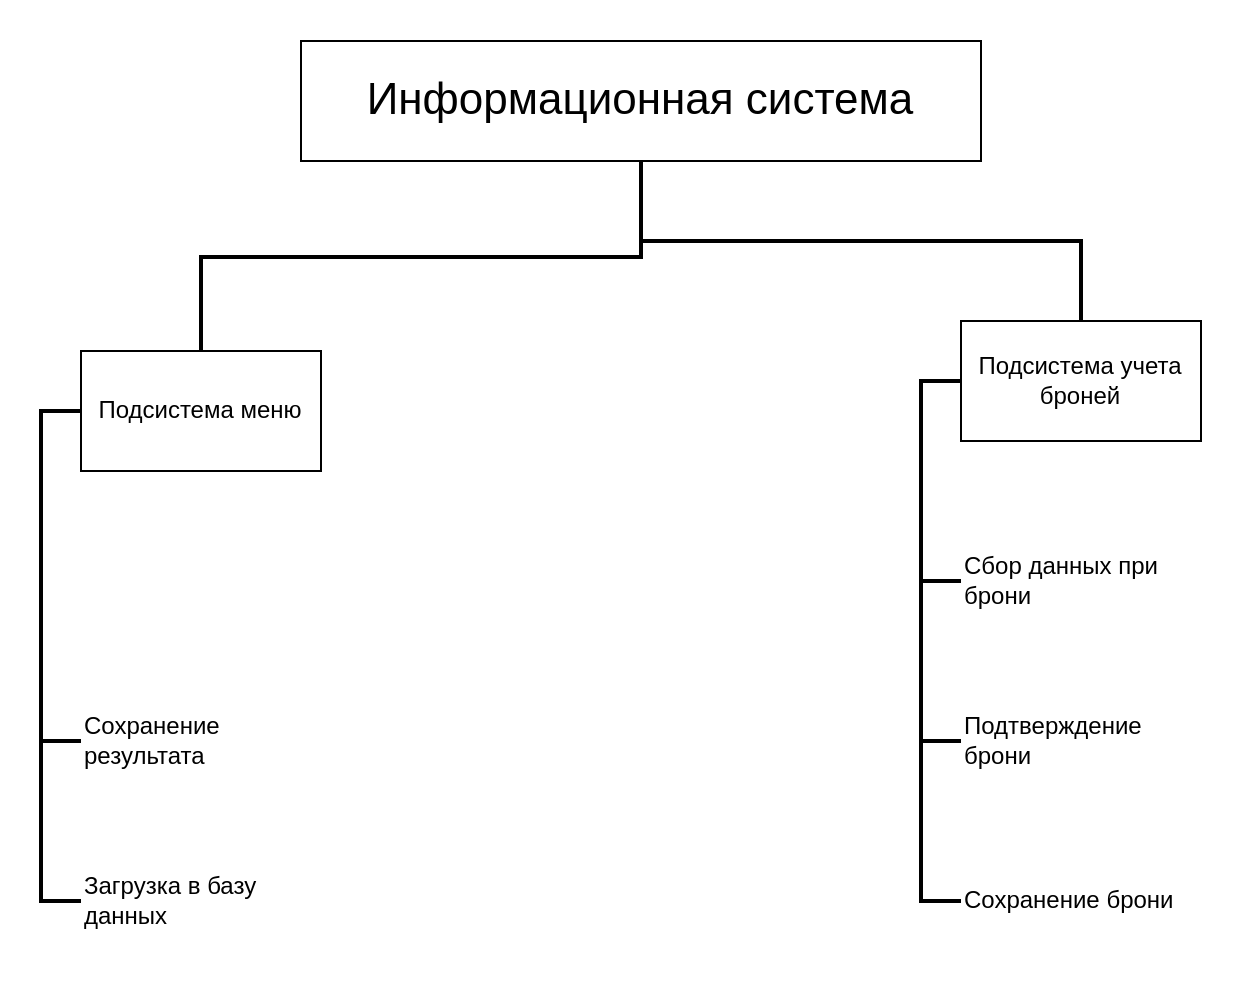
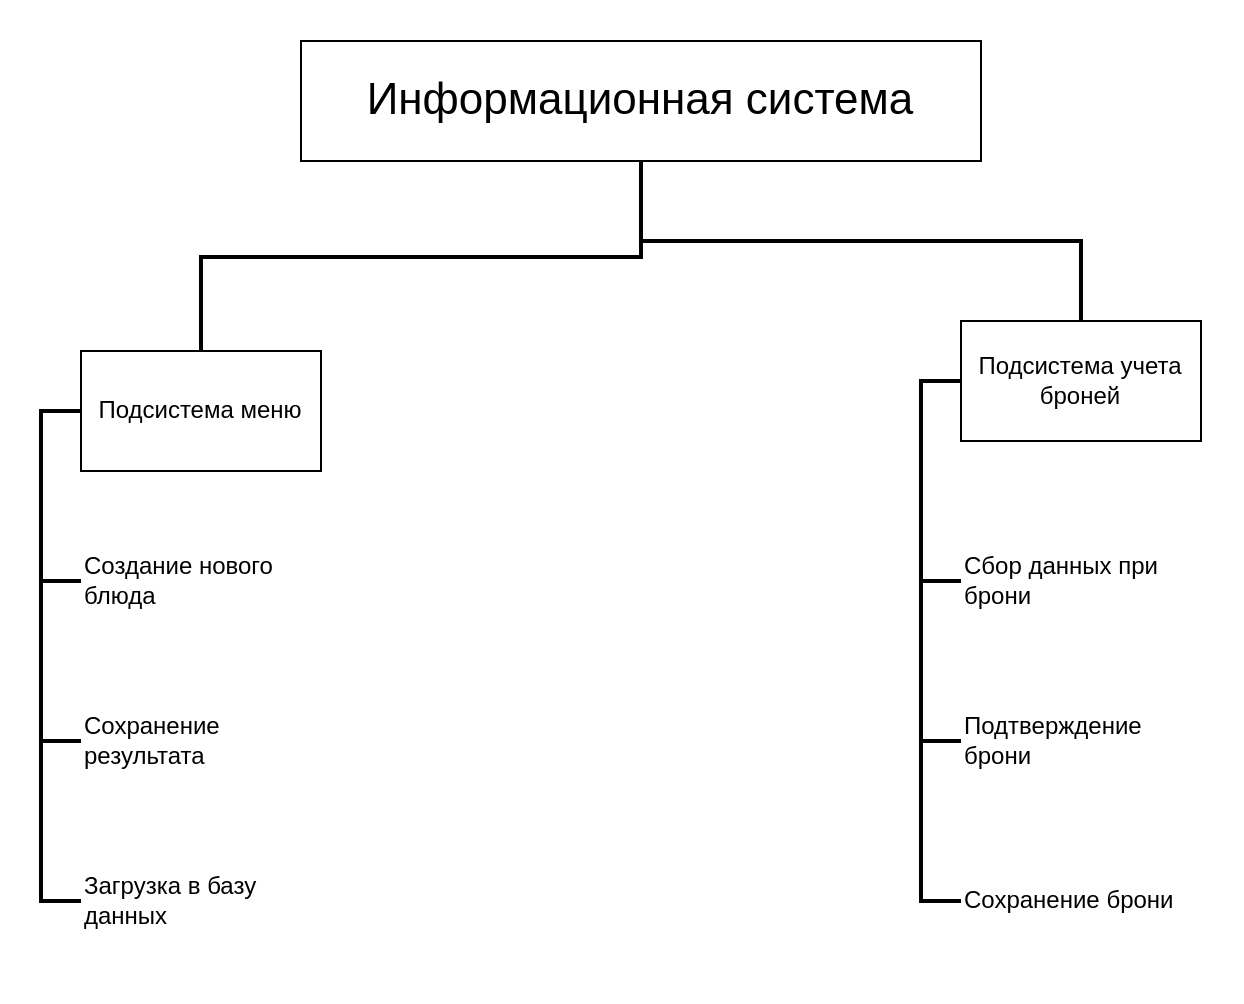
edge "Подсистема меню" -- "Создание нового блюда": added
node "Создание нового блюда": added
